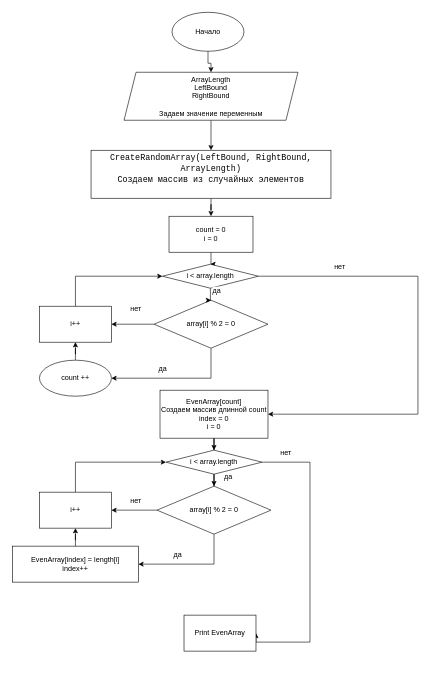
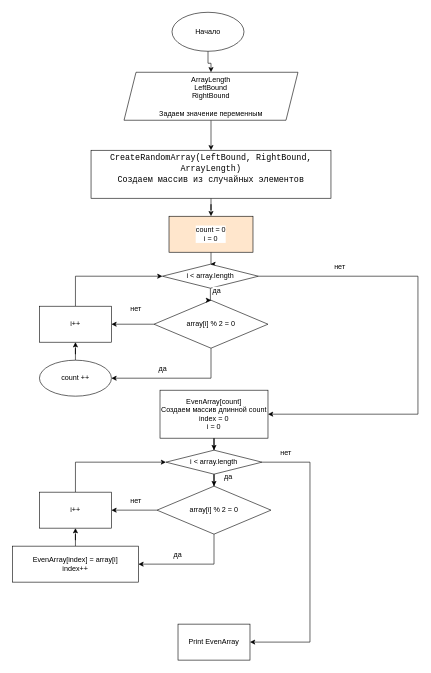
node "count = 0 i = 0": fillcolor #ffffff -> #ffe6cc
node "EvenArray[index] = length[i] index++": label "EvenArray[index] = length[i] index++" -> "EvenArray[index] = array[i] index++"
node "Print EvenArray": moved (220, 633) -> (214, 642)
